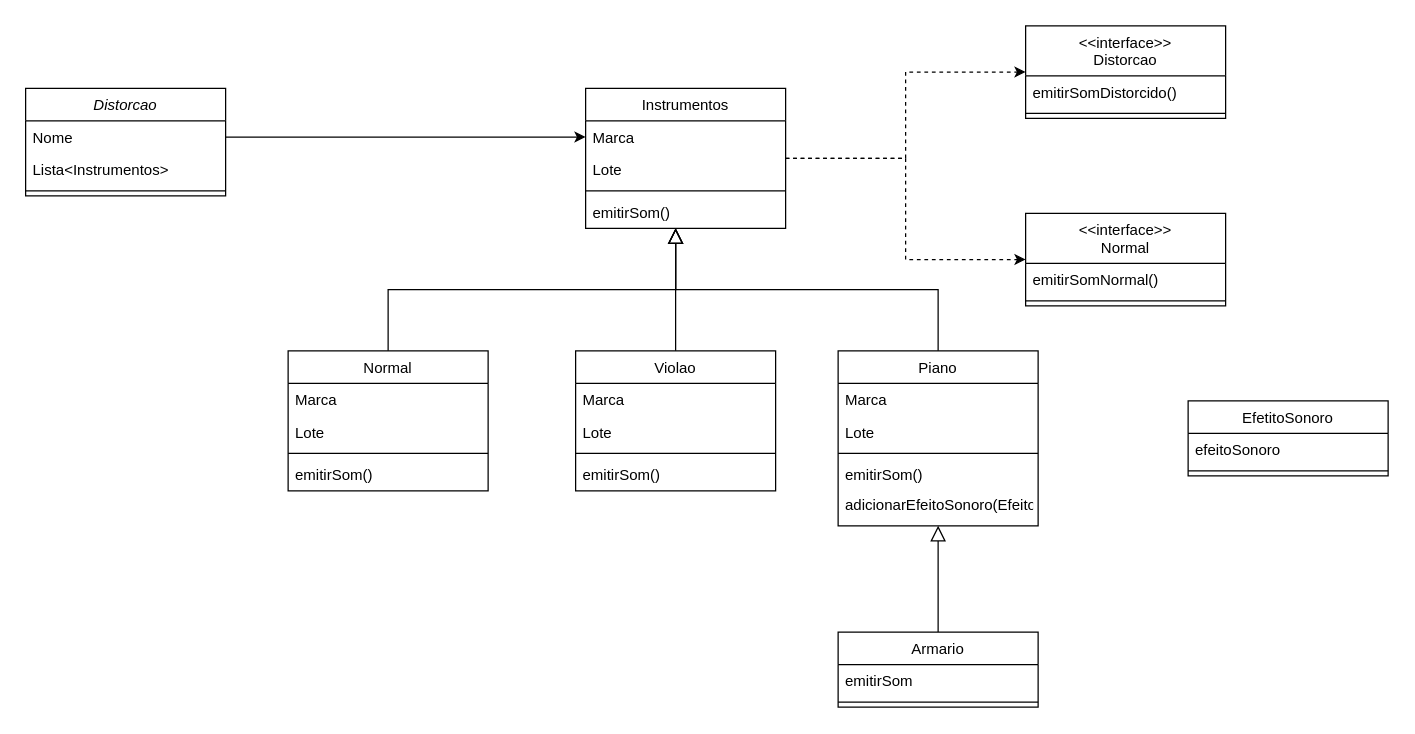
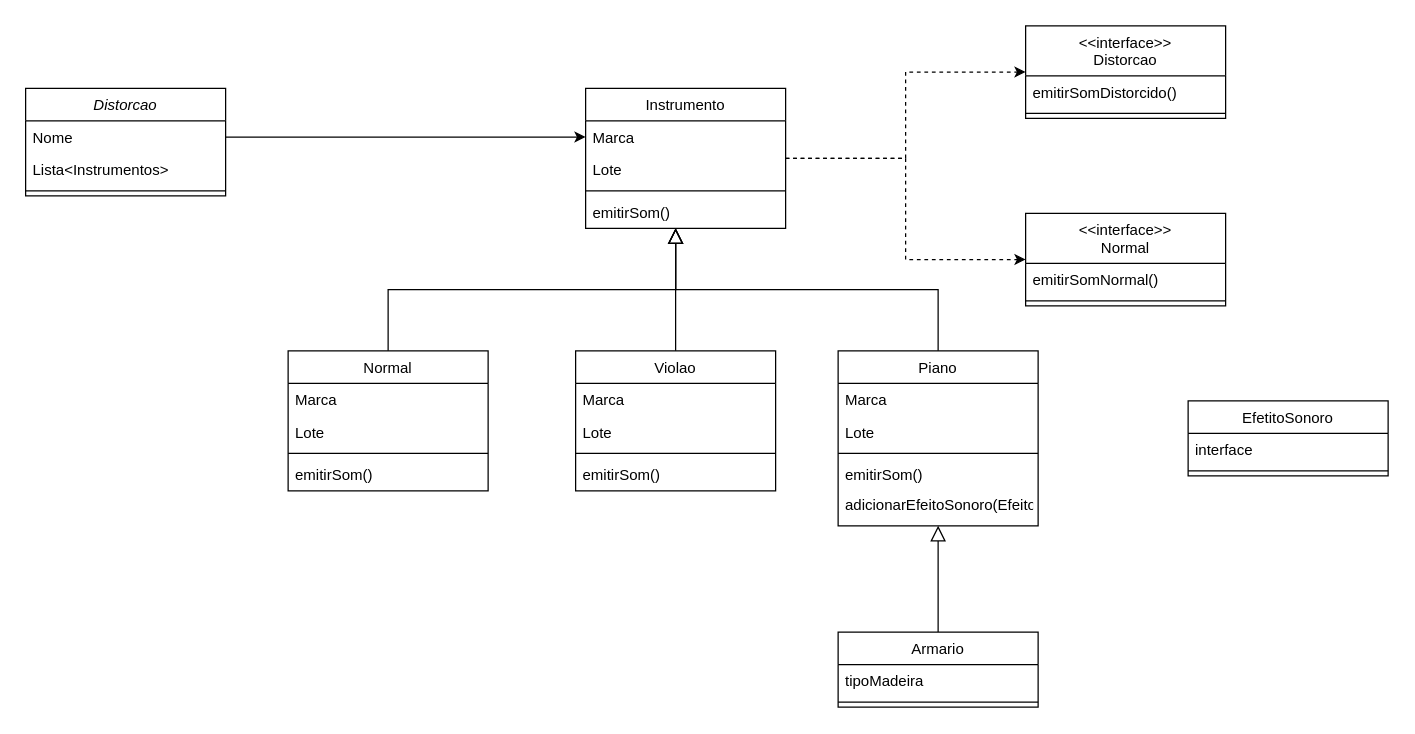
node "Instrumentos": label "Instrumentos" -> "Instrumento"
node "efeitoSonoro": label "efeitoSonoro" -> "interface"
node "emitirSom": label "emitirSom" -> "tipoMadeira"
